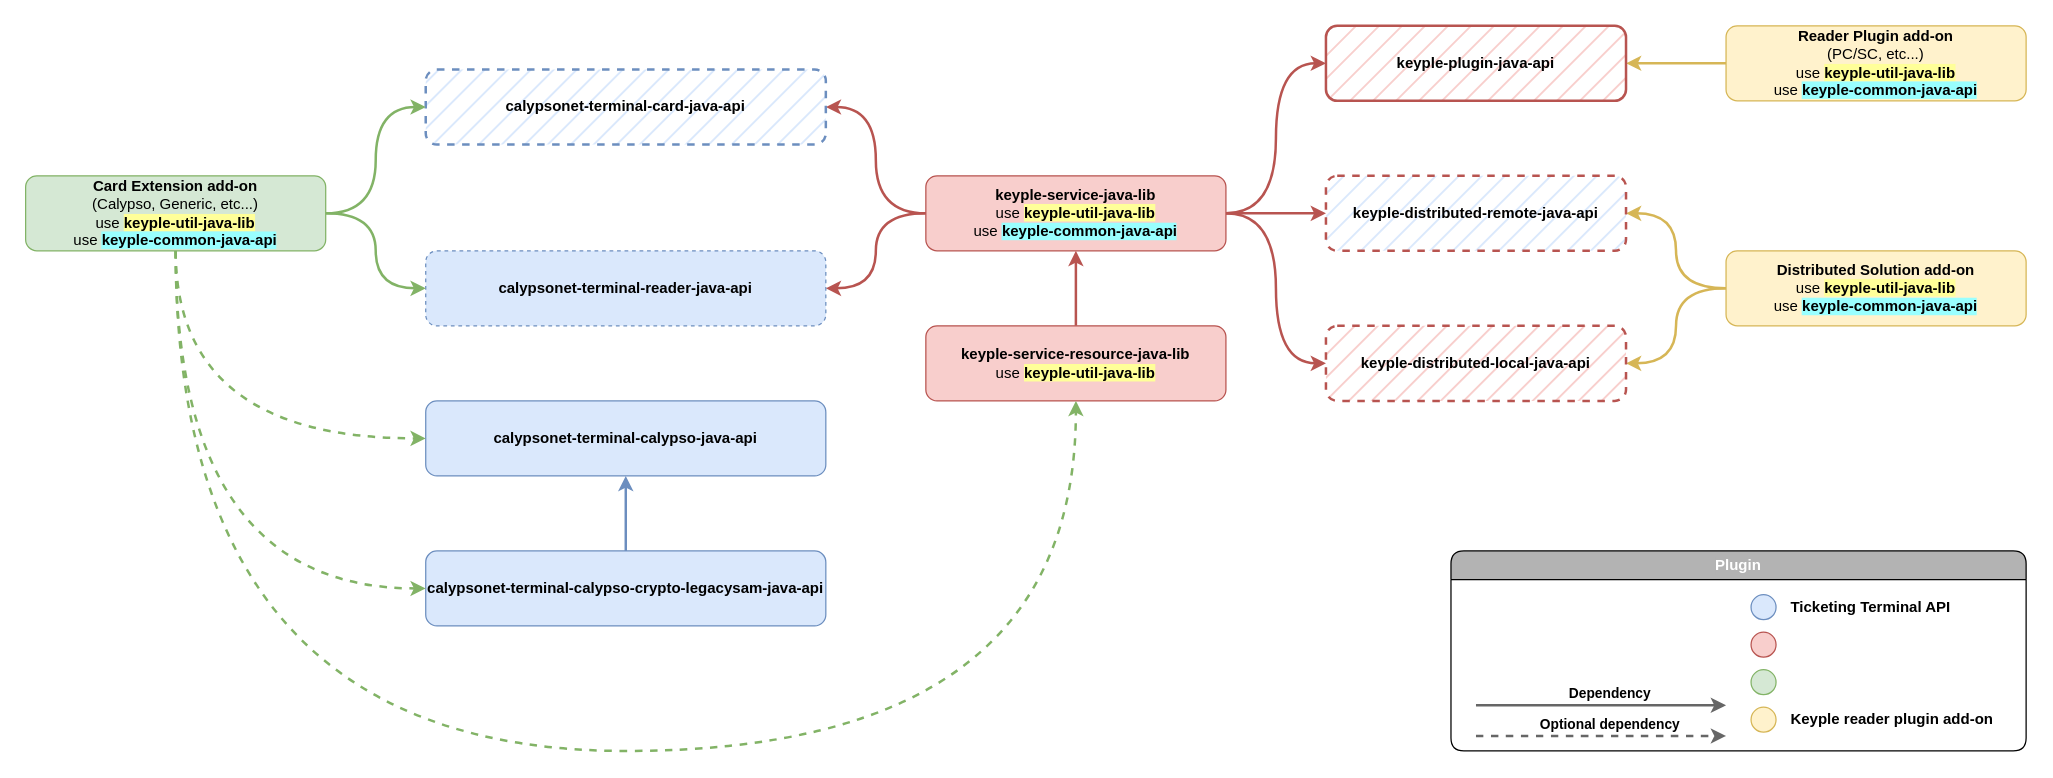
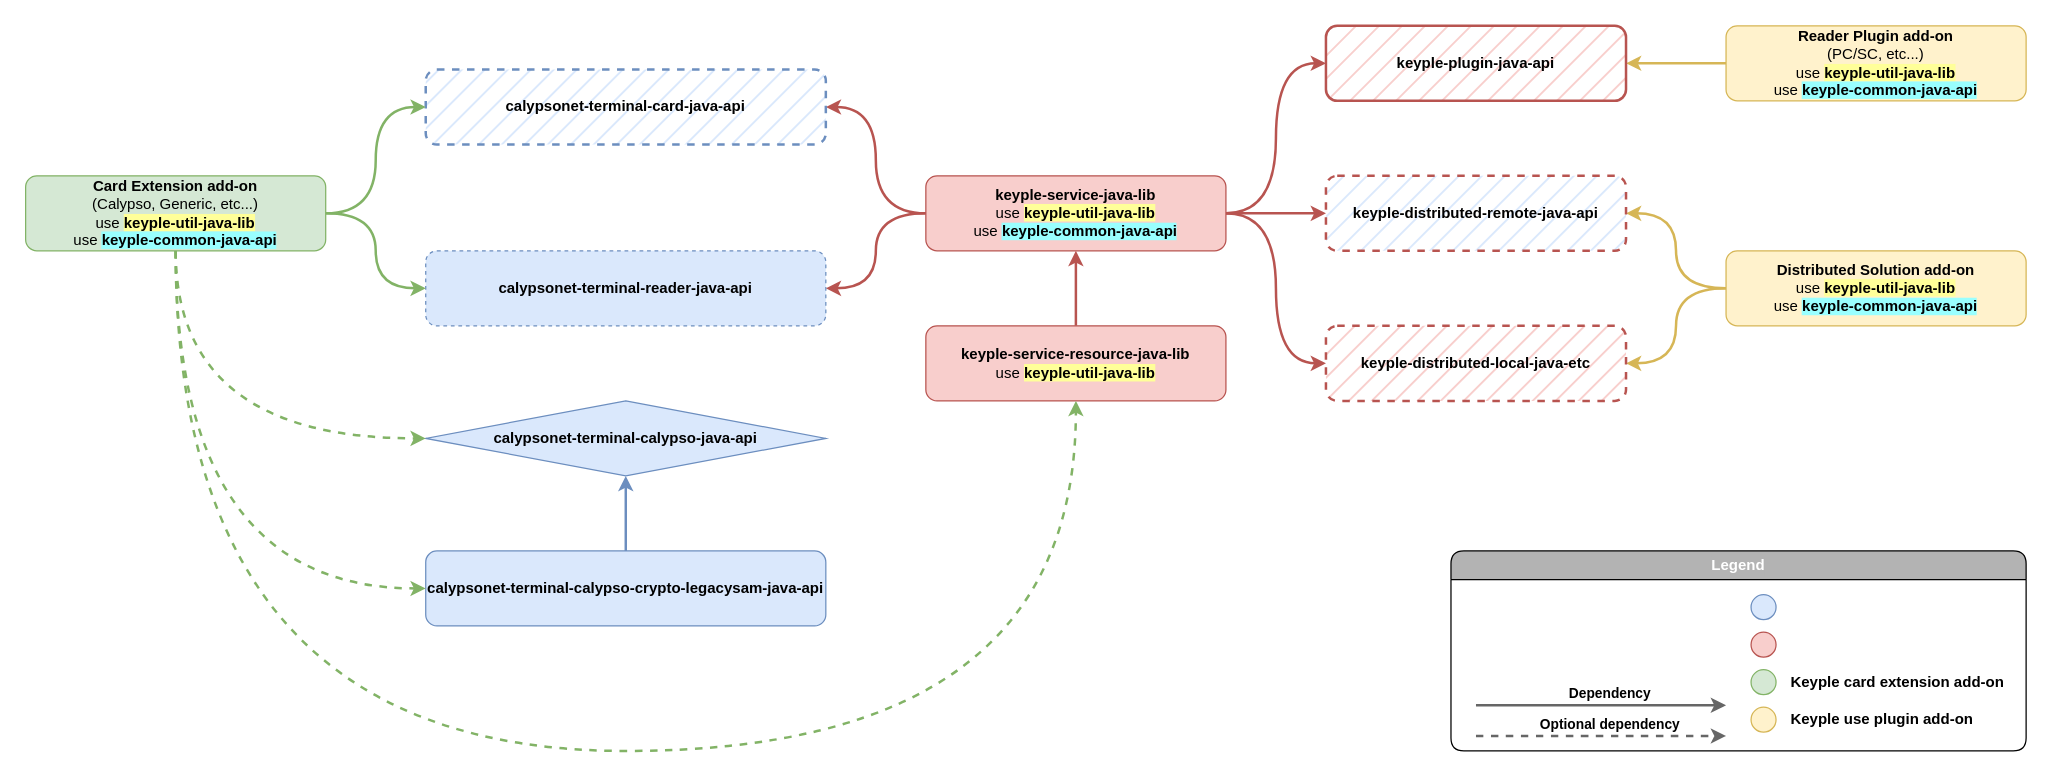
node "keyple-distributed-local-java-api": label "keyple-distributed-local-java-api" -> "keyple-distributed-local-java-etc"
node "calypsonet-terminal-calypso-java-api": shape rounded rectangle -> diamond
node "Plugin": label "Plugin" -> "Legend"
node "Ticketing Terminal API": removed
node "Keyple card extension add-on": added
node "Keyple reader plugin add-on": label "Keyple reader plugin add-on" -> "Keyple use plugin add-on"
